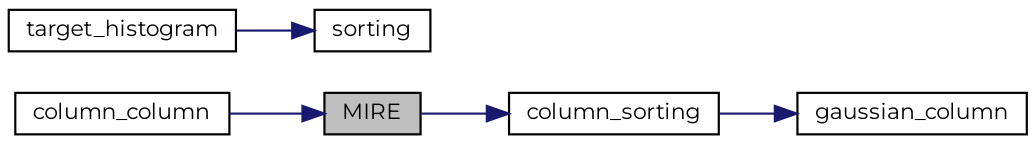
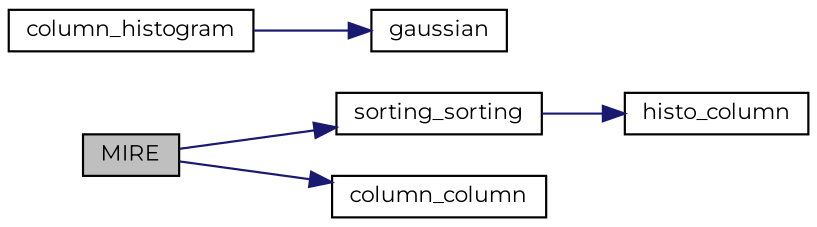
node "target_histogram": label "target_histogram" -> "column_histogram"
node "sorting": label "sorting" -> "gaussian"
edge "column_column" -> "MIRE": reversed
node "column_sorting": label "column_sorting" -> "sorting_sorting"
node "gaussian_column": label "gaussian_column" -> "histo_column"
